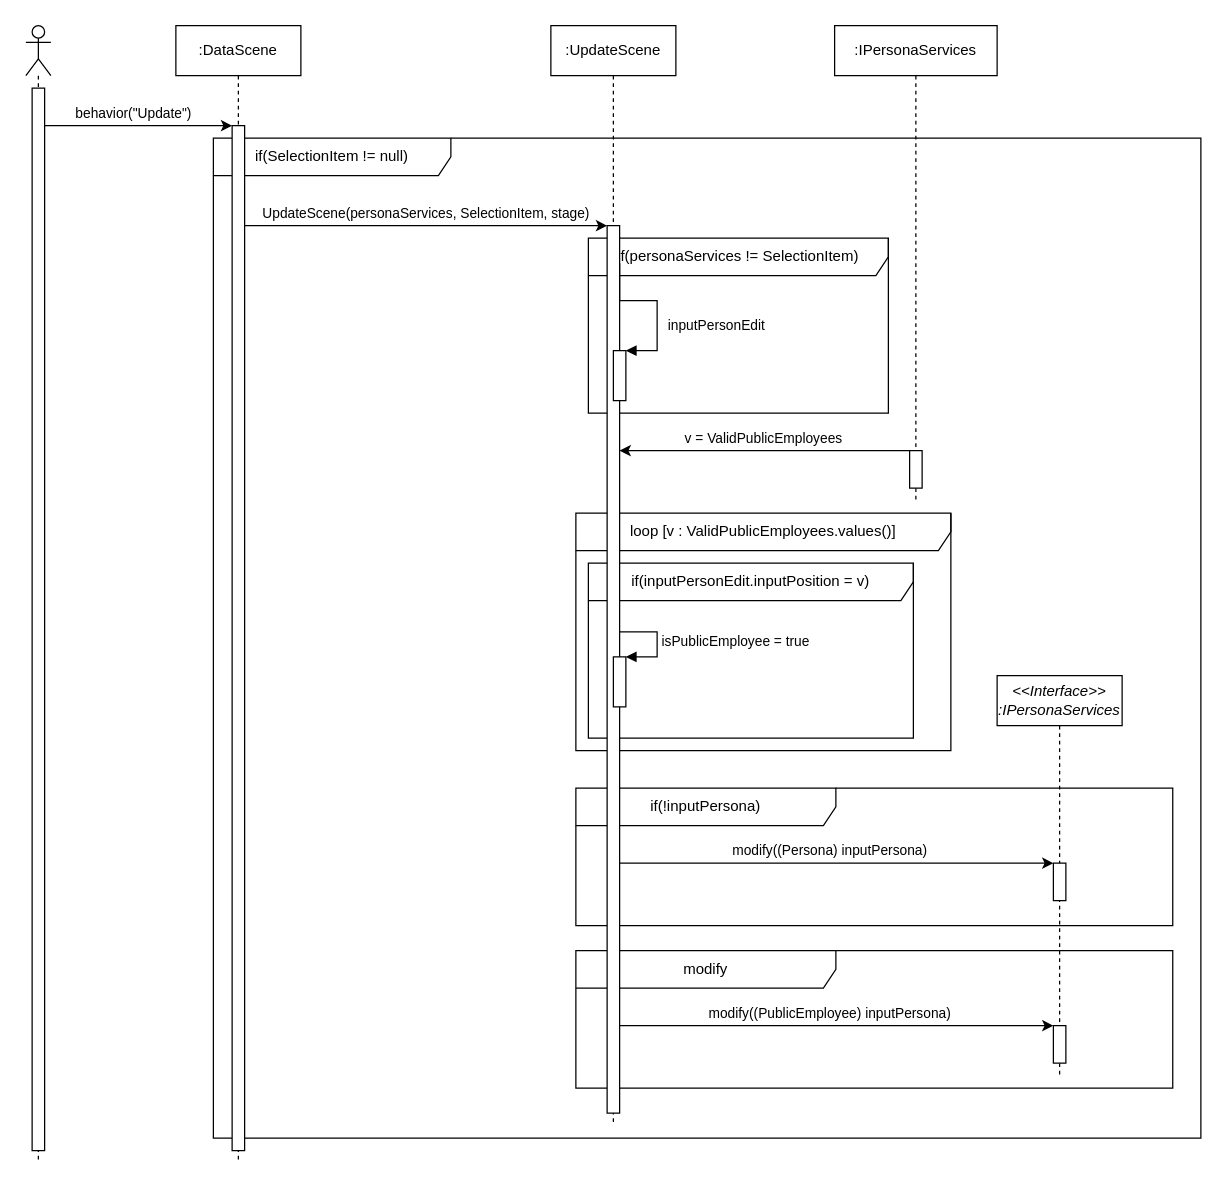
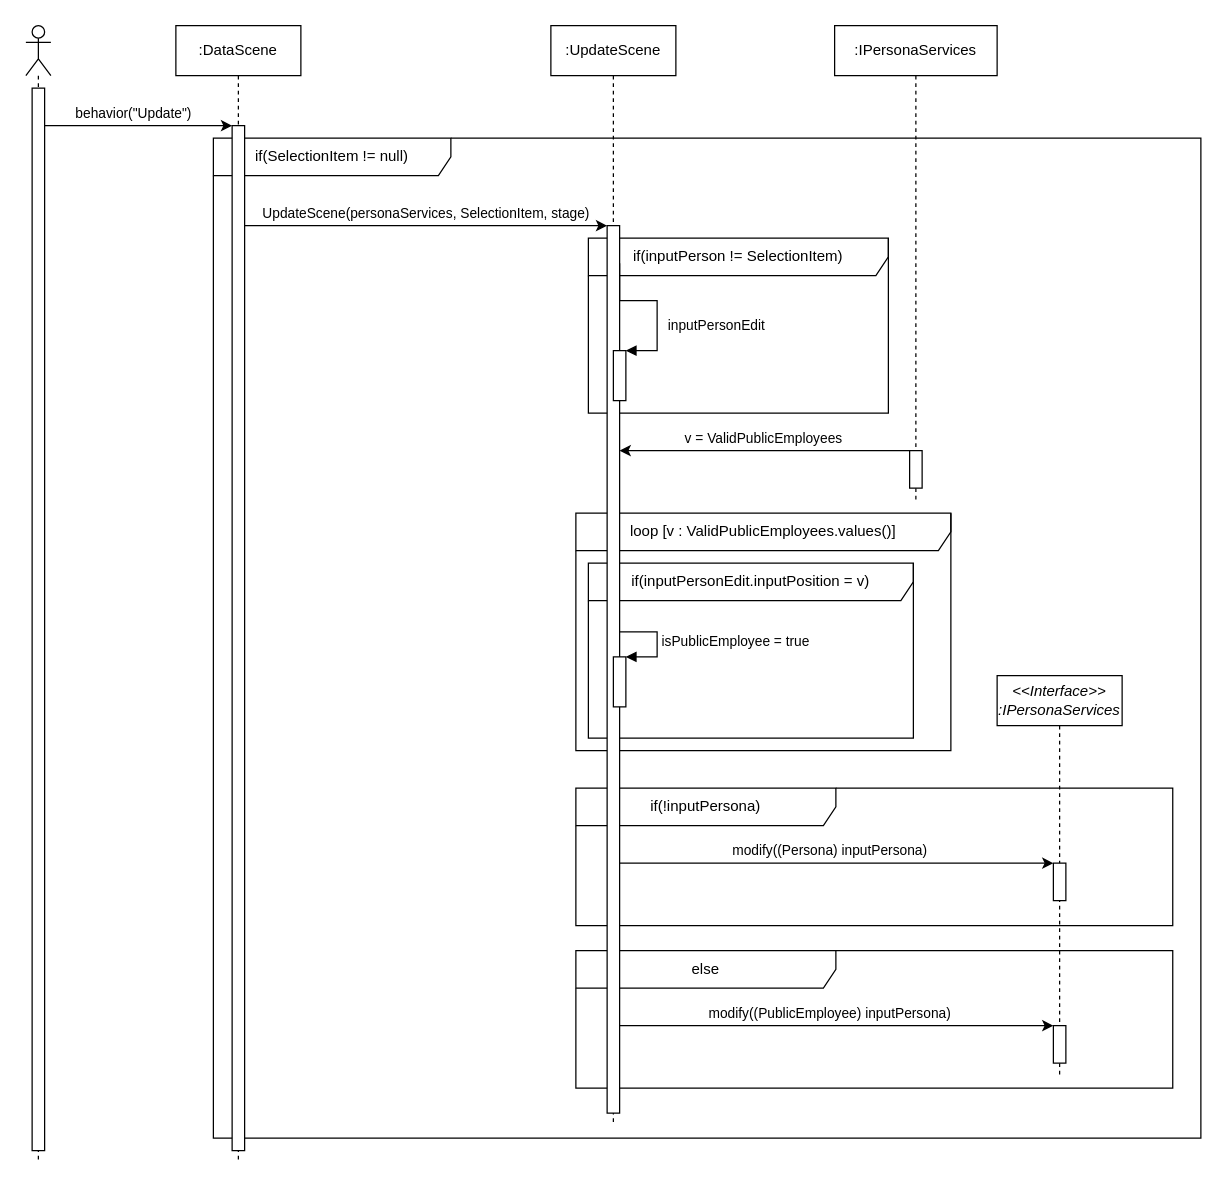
node "if(personaServices != SelectionItem)": label "if(personaServices != SelectionItem)" -> "if(inputPerson != SelectionItem)"
node "modify": label "modify" -> "else"
